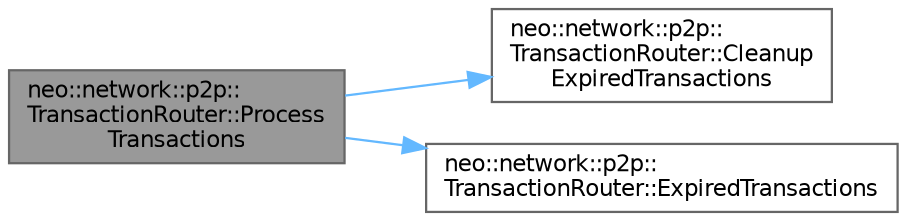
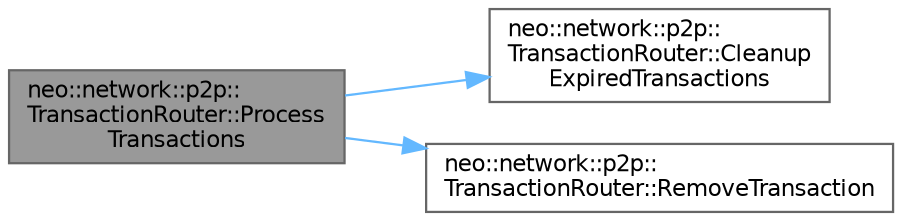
node "neo::network::p2p:: TransactionRouter::ExpiredTransactions": label "neo::network::p2p:: TransactionRouter::ExpiredTransactions" -> "neo::network::p2p:: TransactionRouter::RemoveTransaction"
